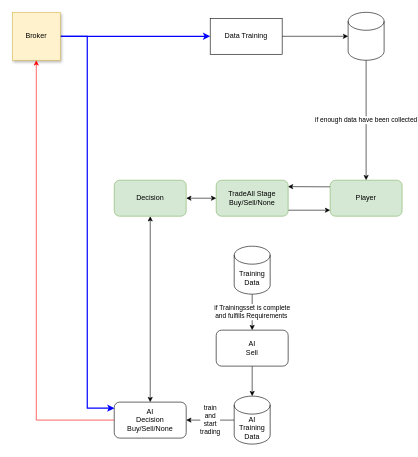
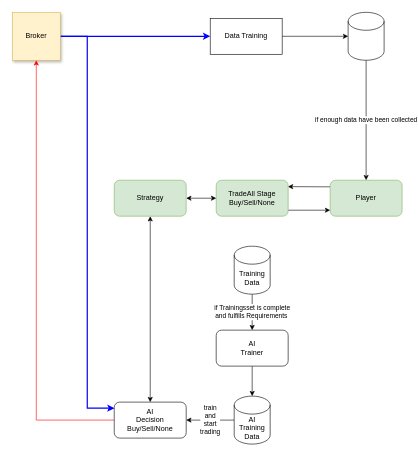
node "Decision": label "Decision" -> "Strategy"
node "AI Sell": label "AI Sell" -> "AI Trainer"
